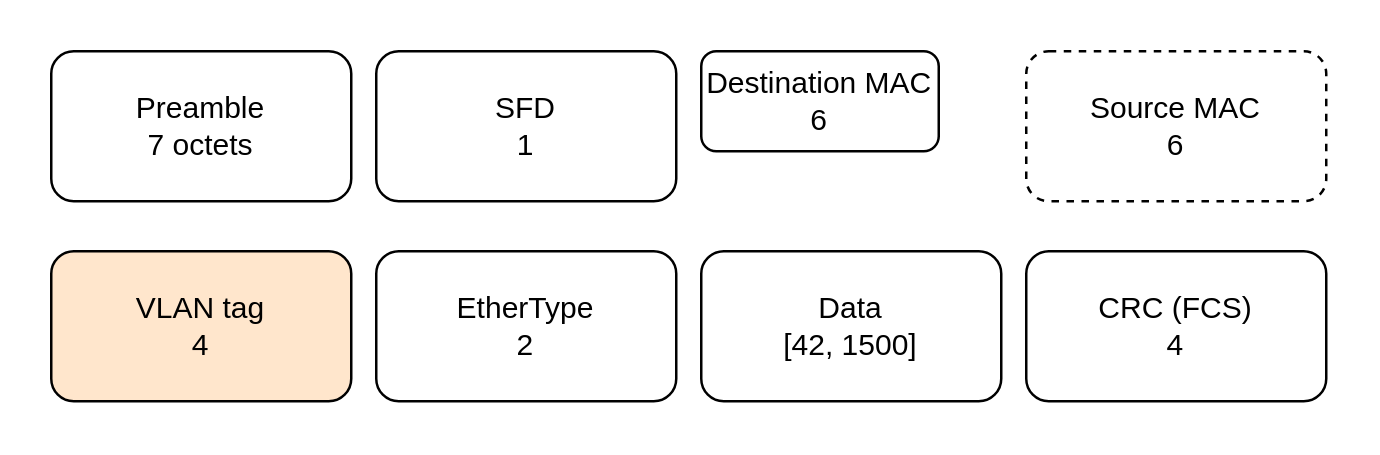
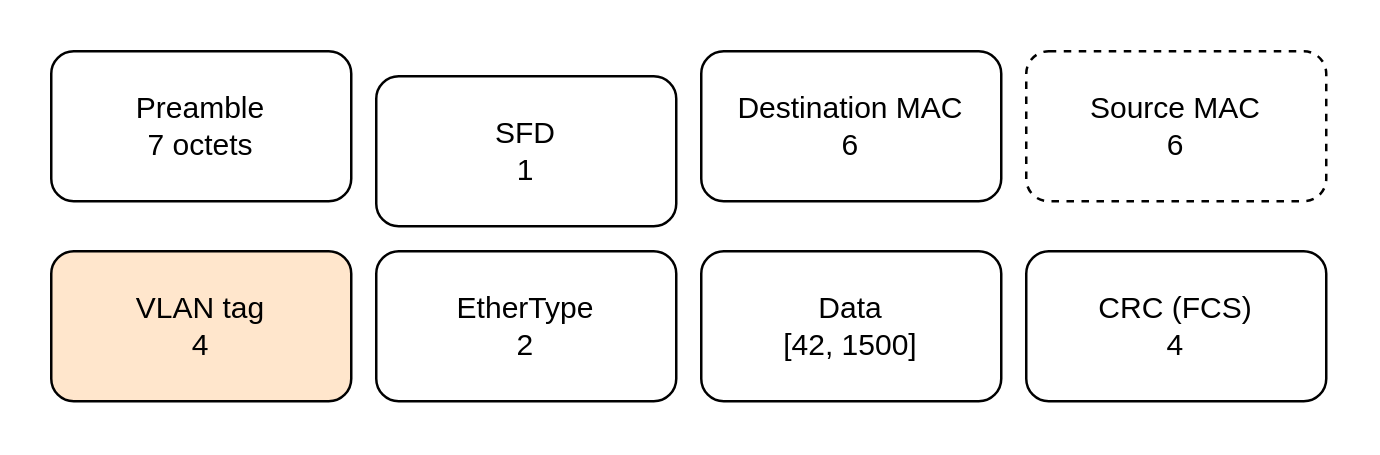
node "Destination MAC 6": size 238x100 -> 300x150
node "SFD 1": moved (526, 126) -> (526, 151)
